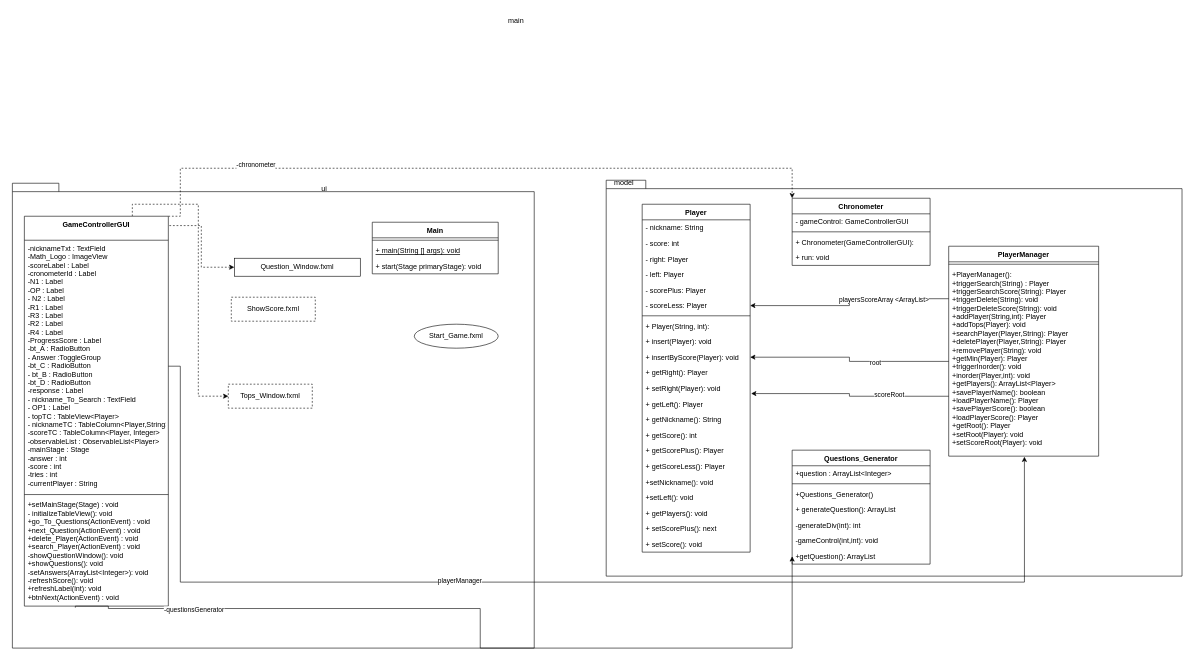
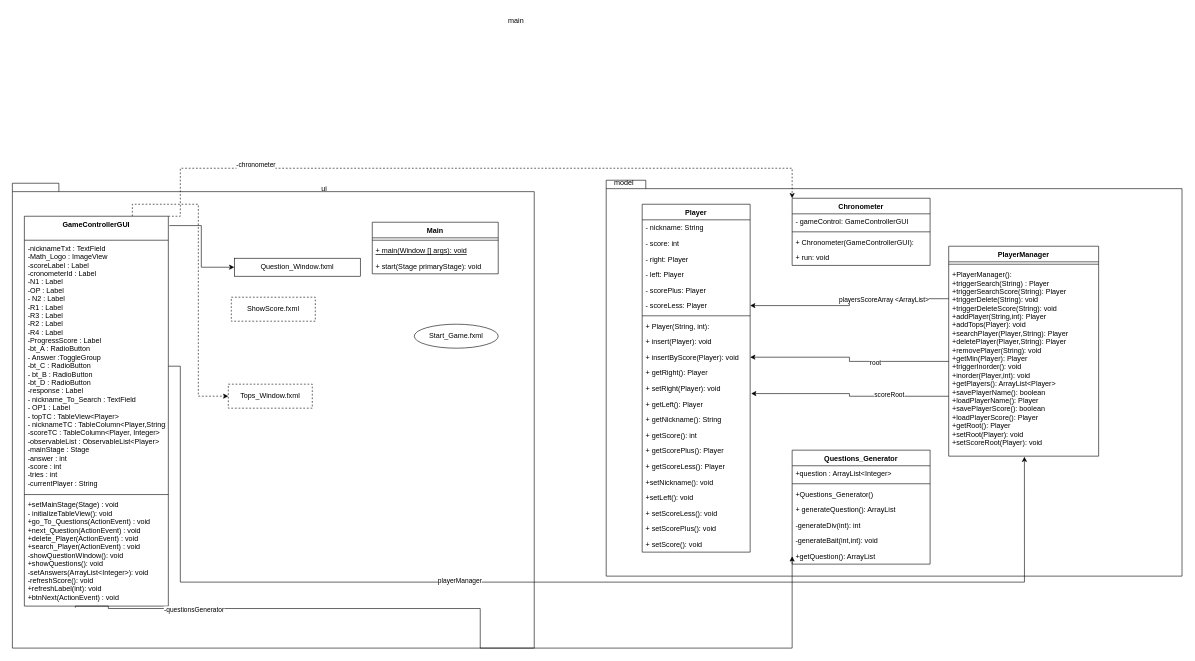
edge "GameControllerGUI" -> "Question_Window.fxml": style dashed -> solid
node "+ main(String [] args): void": label "+ main(String [] args): void" -> "+ main(Window [] args): void"
node "+ getPlayers(): void": label "+ getPlayers(): void" -> "+ setScoreLess(): void"
node "+ setScorePlus(): next": label "+ setScorePlus(): next" -> "+ setScorePlus(): void"
node "-gameControl(int,int): void": label "-gameControl(int,int): void" -> "-generateBait(int,int): void"
